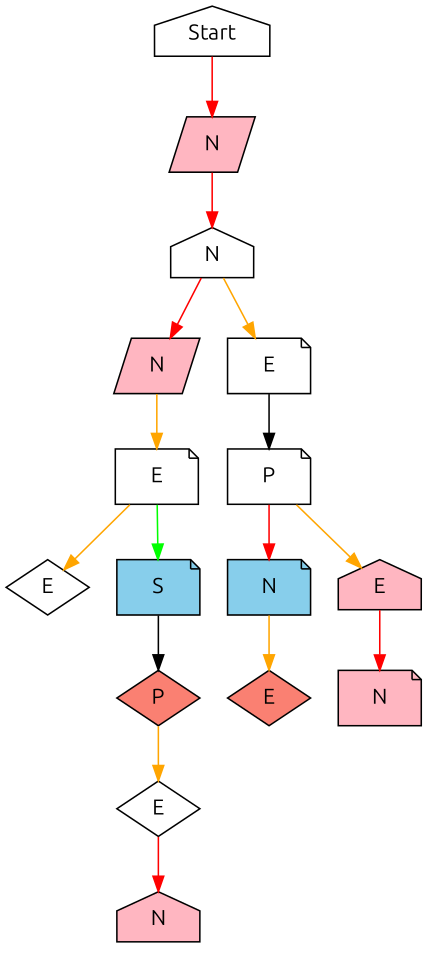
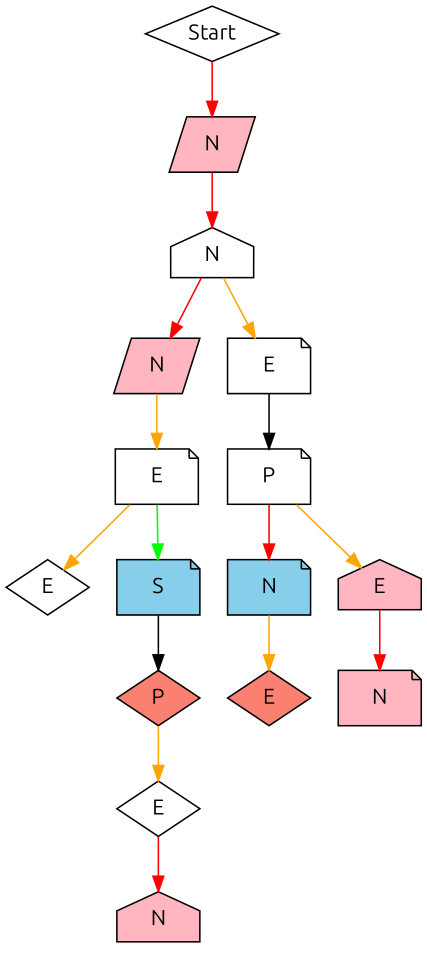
node "Start": shape house -> diamond
